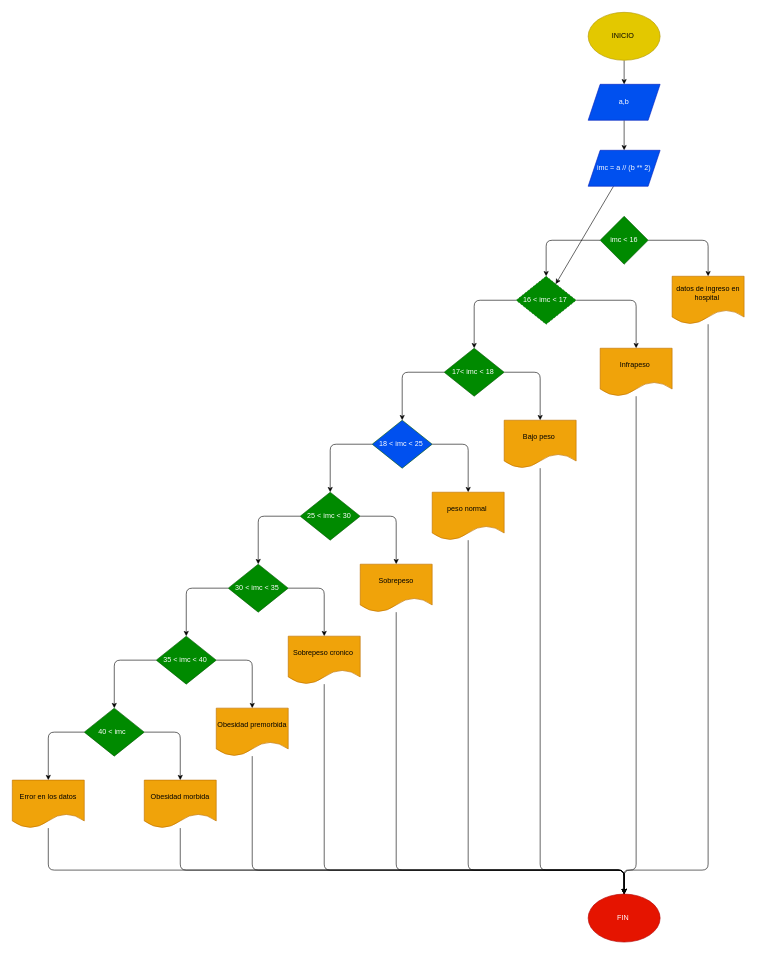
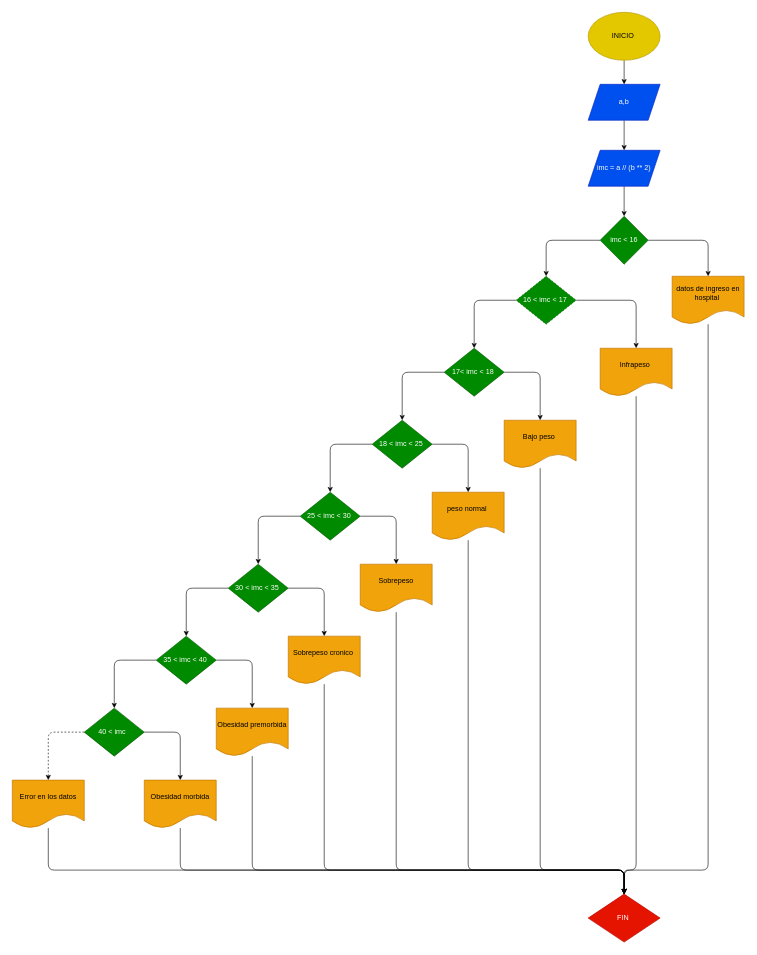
edge "imc = a // (b ** 2)" -> "16 < imc < 17": now "imc = a // (b ** 2)" -> "imc < 16"
node "18 < imc < 25": fillcolor #0050ef -> #008a00
edge "40 < imc" -> "Error en los datos": style solid -> dashed
node "FIN": shape ellipse -> diamond
